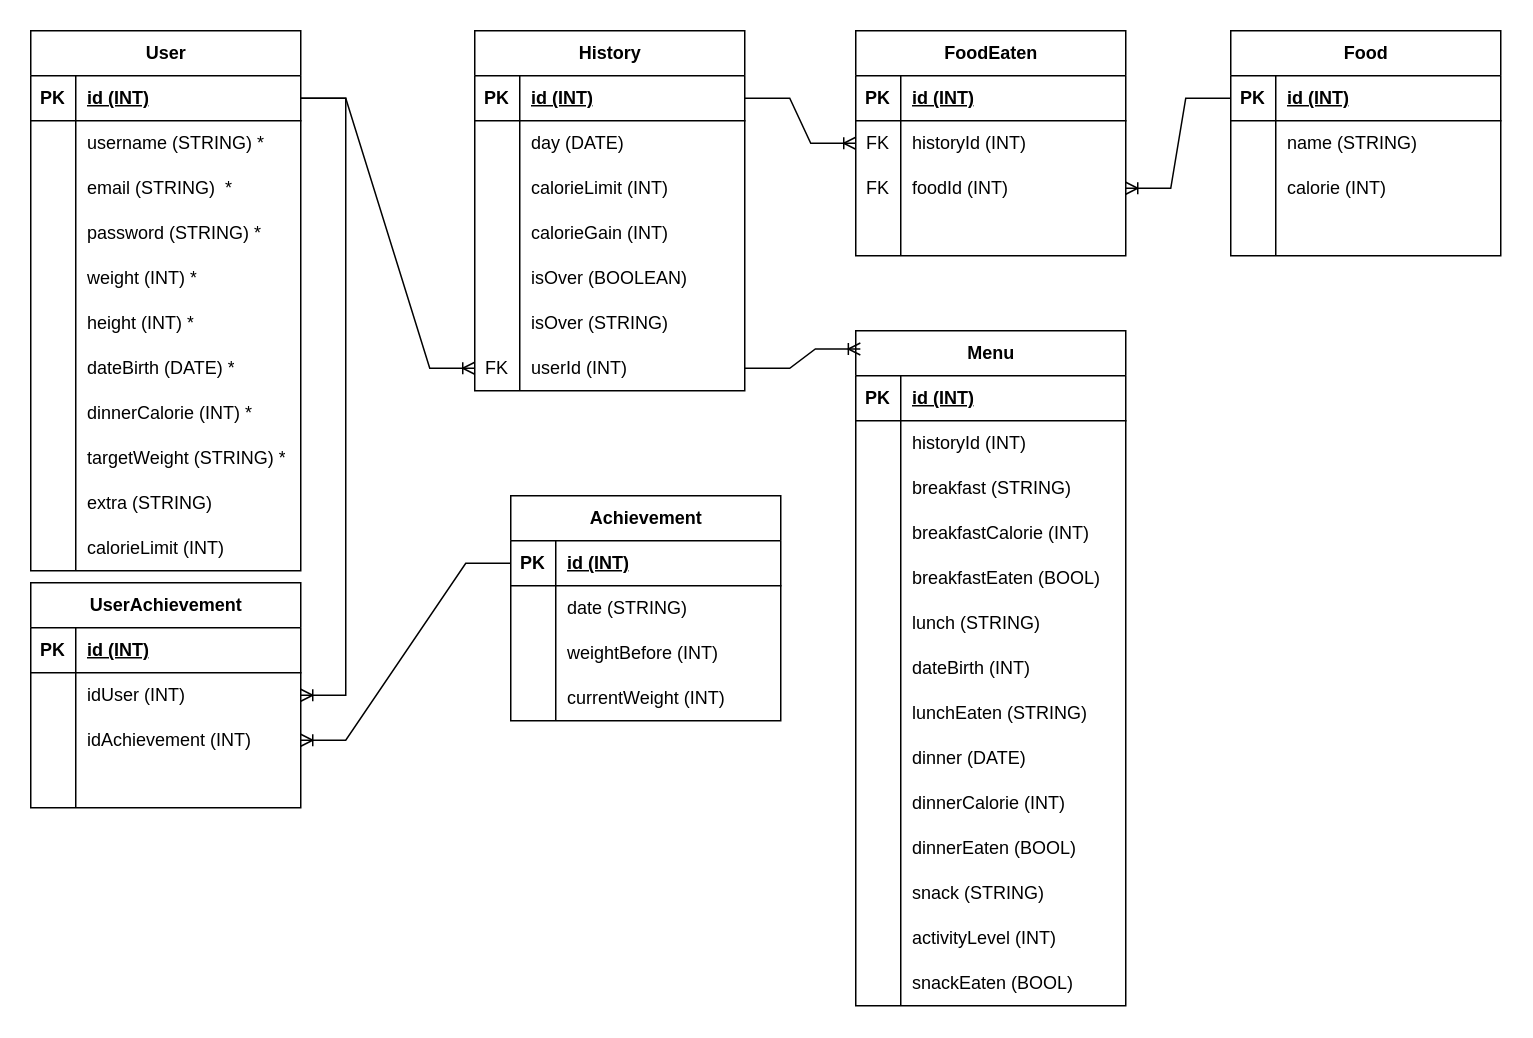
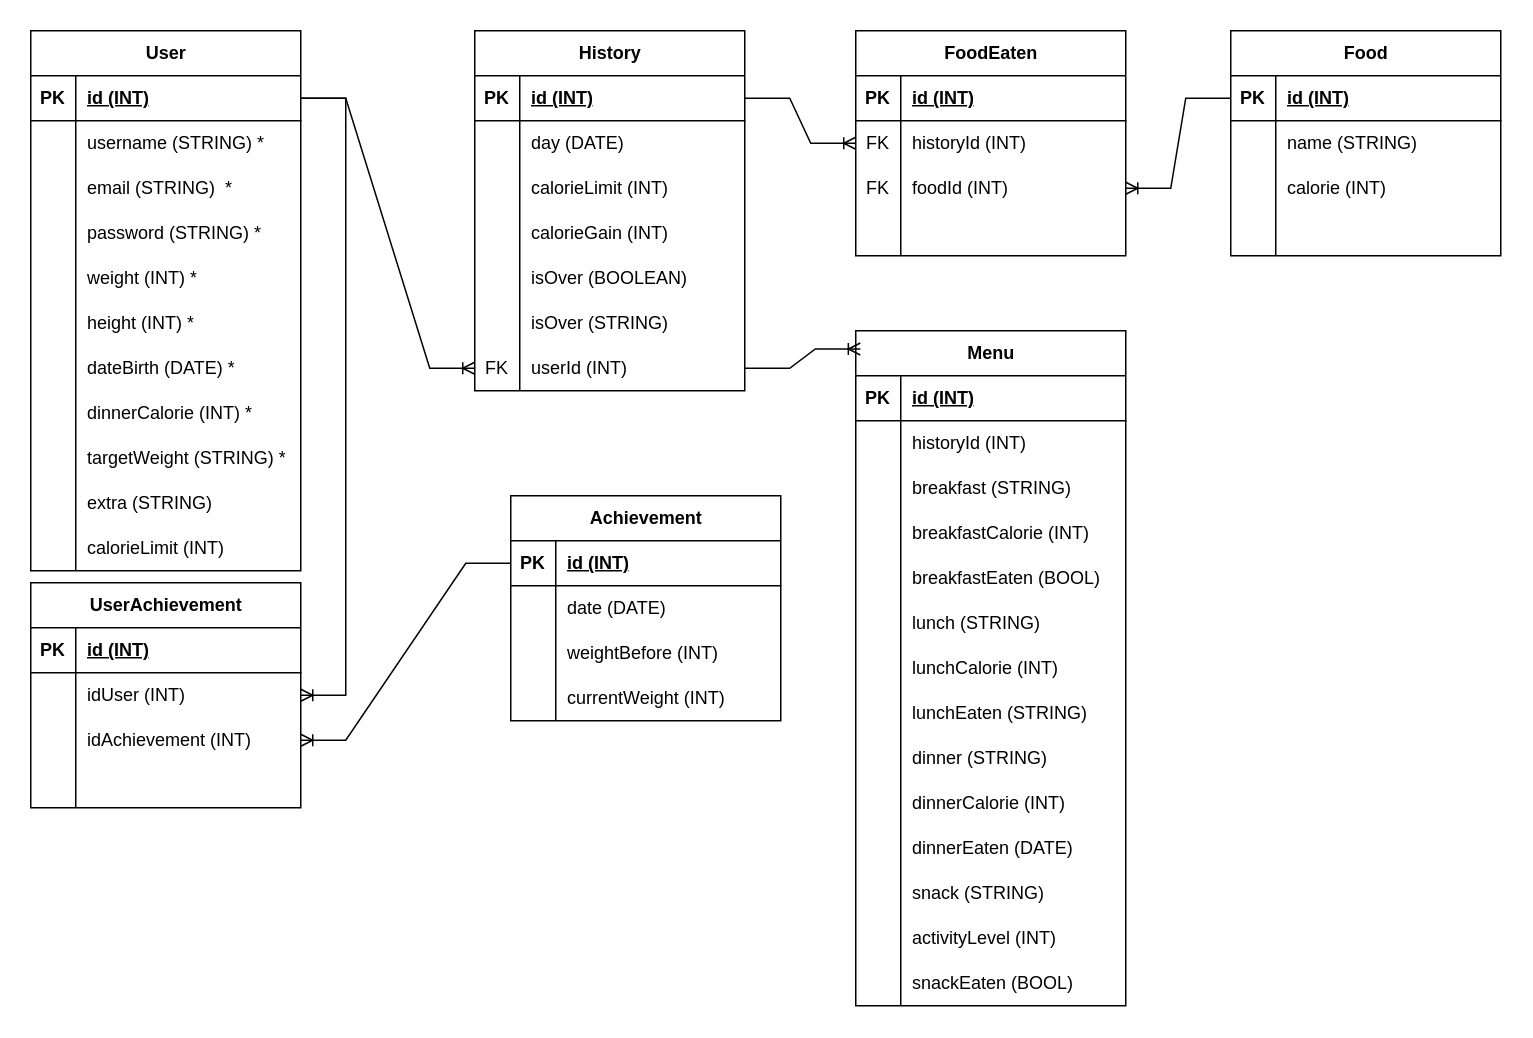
node "date (STRING)": label "date (STRING)" -> "date (DATE)"
node "dateBirth (INT)": label "dateBirth (INT)" -> "lunchCalorie (INT)"
node "dinner (DATE)": label "dinner (DATE)" -> "dinner (STRING)"
node "dinnerEaten (BOOL)": label "dinnerEaten (BOOL)" -> "dinnerEaten (DATE)"
